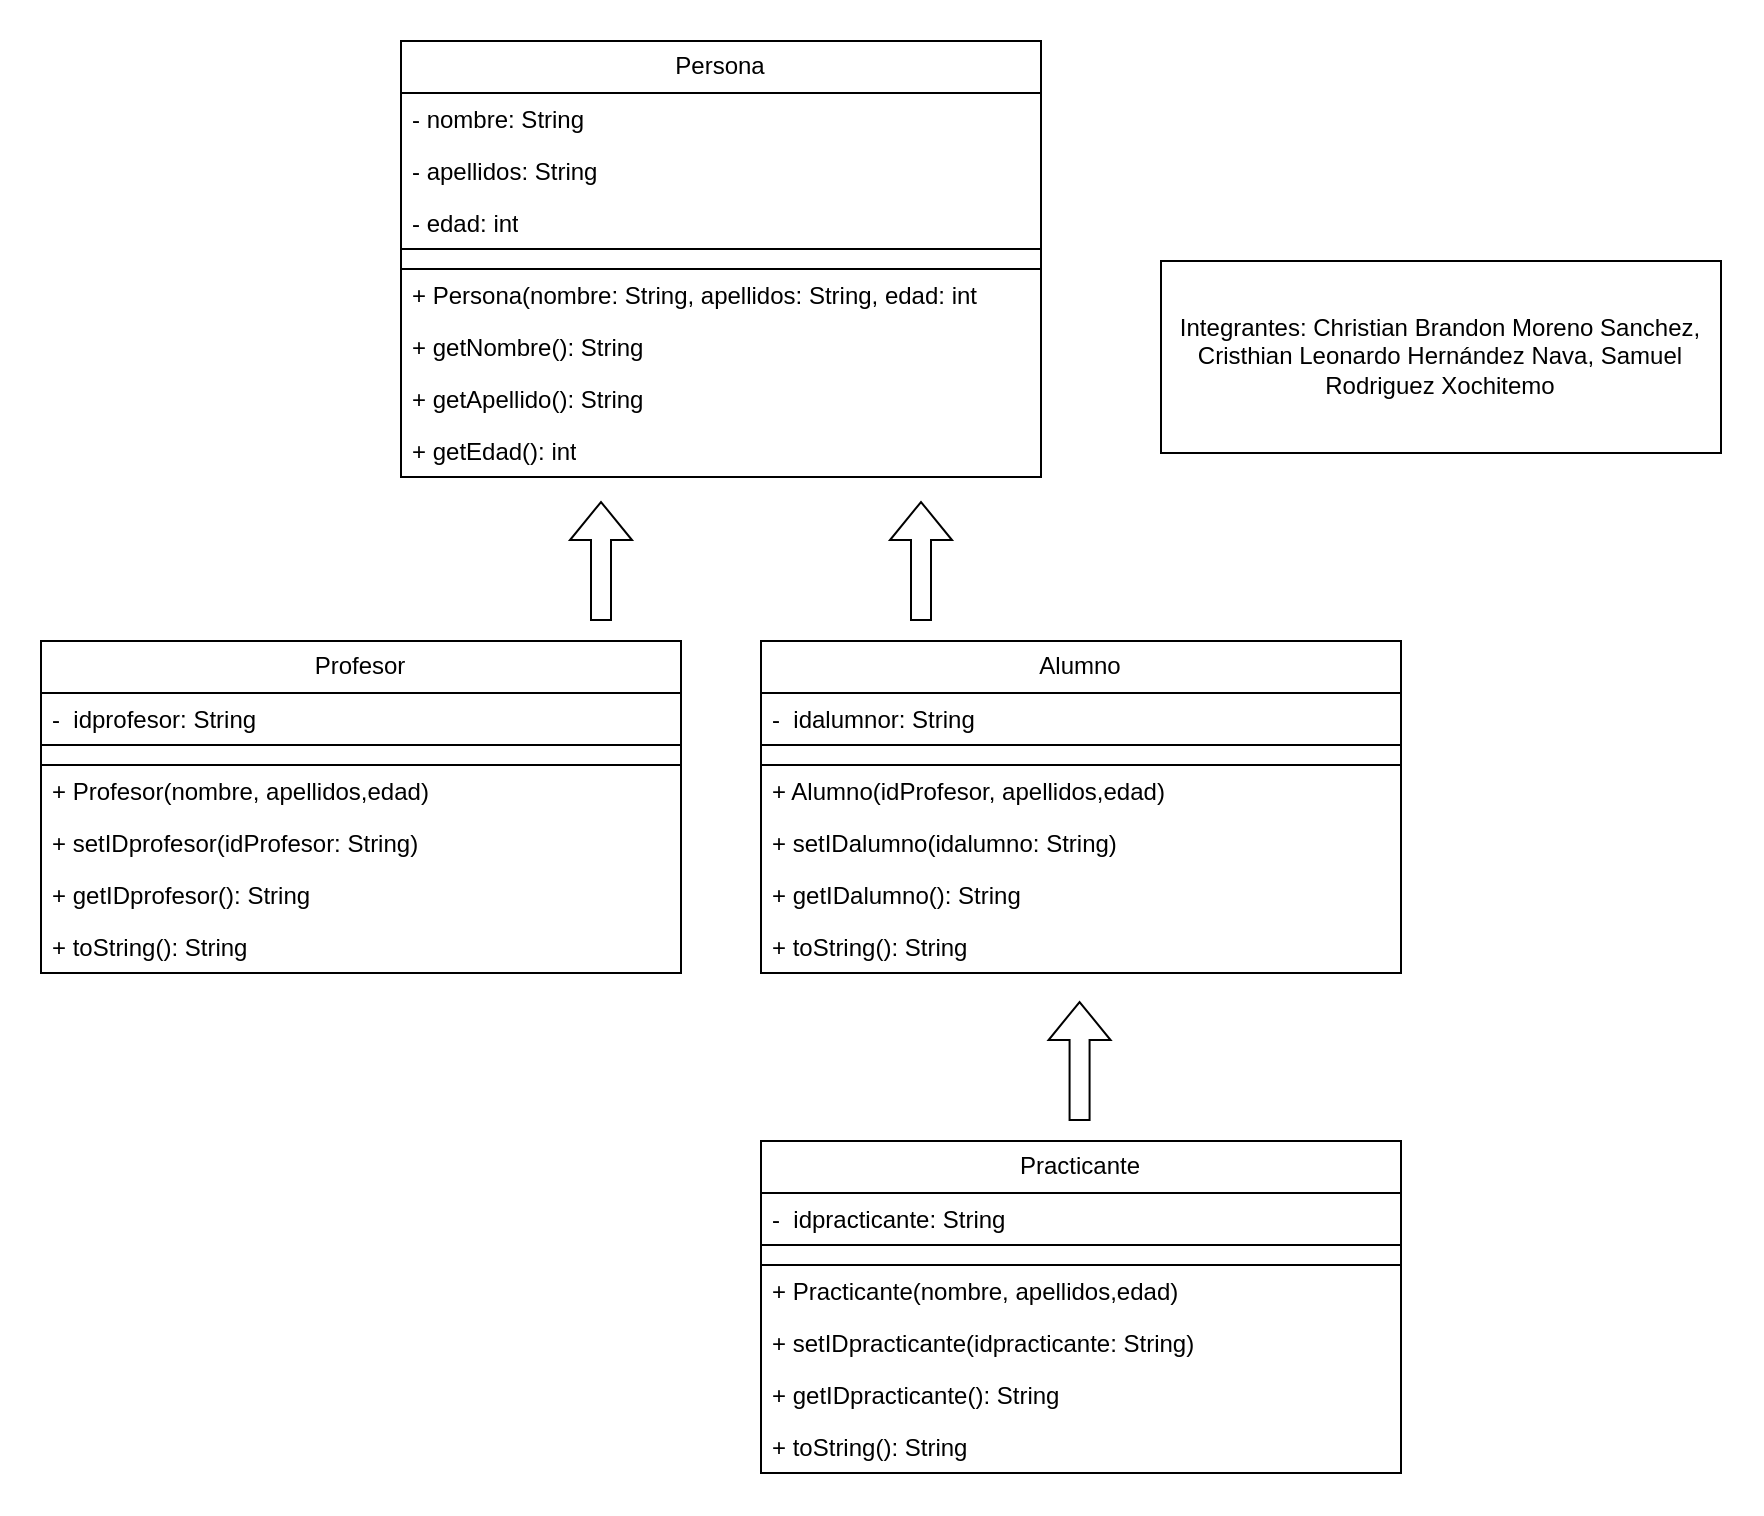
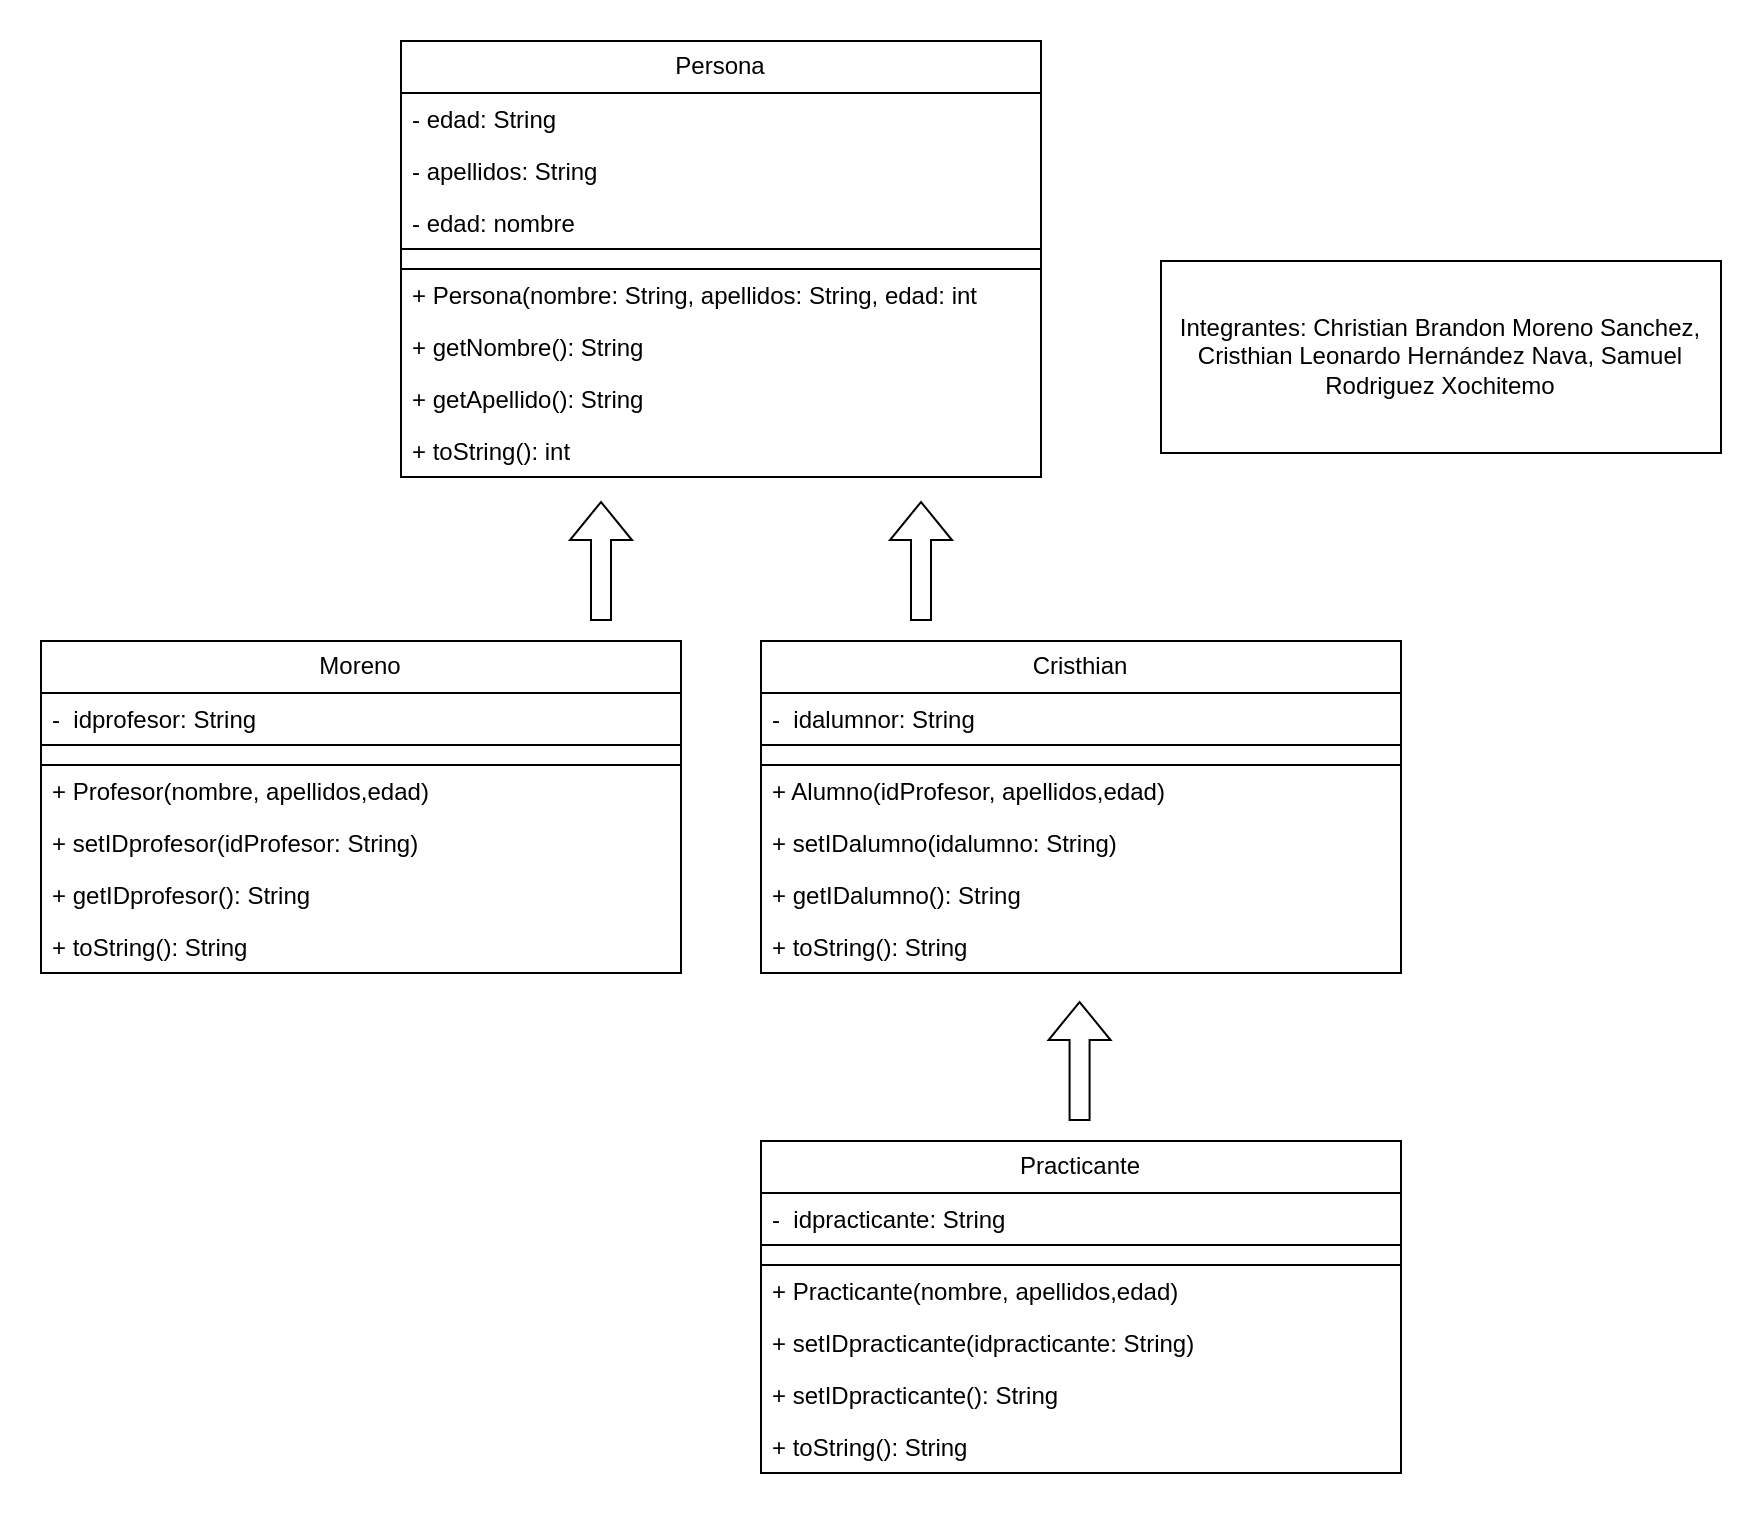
node "- nombre: String": label "- nombre: String" -> "- edad: String"
node "- edad: int": label "- edad: int" -> "- edad: nombre"
node "+ getEdad(): int": label "+ getEdad(): int" -> "+ toString(): int"
node "Profesor": label "Profesor" -> "Moreno"
node "Alumno": label "Alumno" -> "Cristhian"
node "+ getIDpracticante(): String": label "+ getIDpracticante(): String" -> "+ setIDpracticante(): String"
